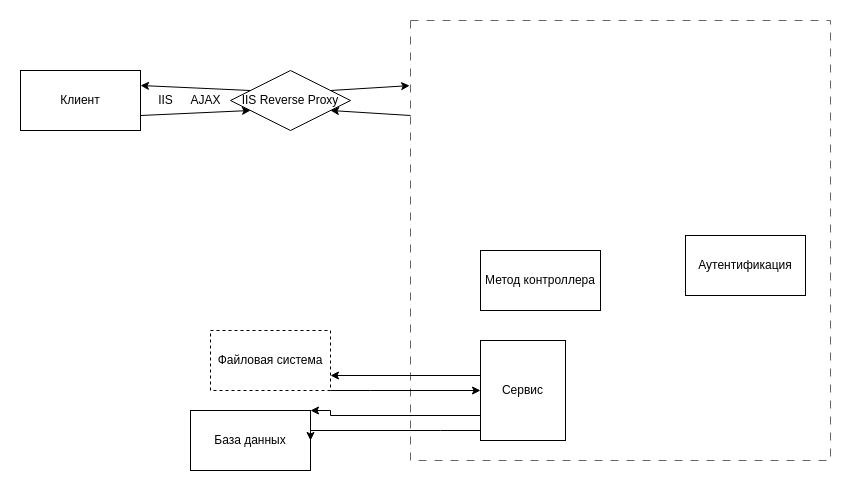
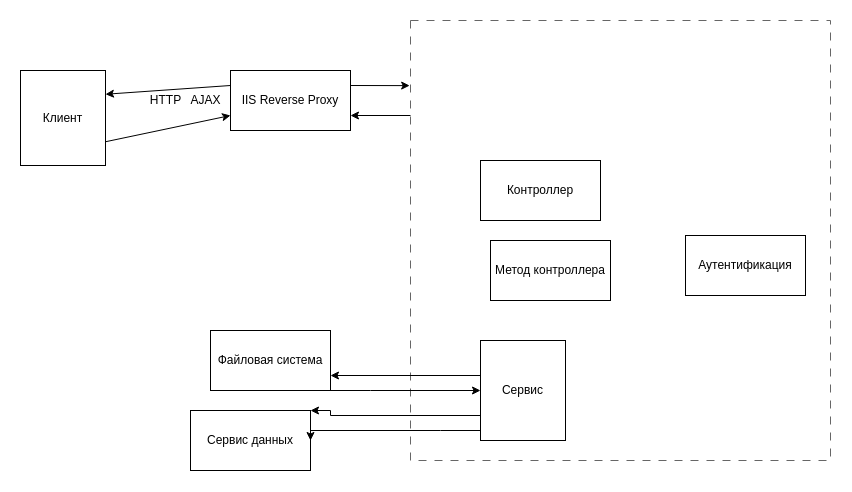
node "Клиент": size 120x60 -> 85x95
node "IIS": label "IIS" -> "HTTP"
node "IIS Reverse Proxy": shape diamond -> rectangle
node "Контроллер": added
node "Метод контроллера": moved (541, 281) -> (551, 271)
node "Файловая система": style dashed -> solid
node "База данных": label "База данных" -> "Сервис данных"
